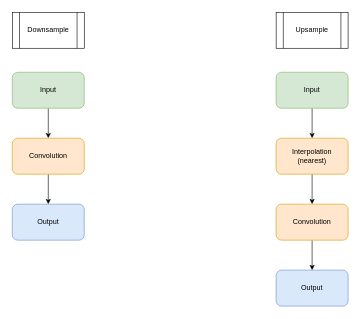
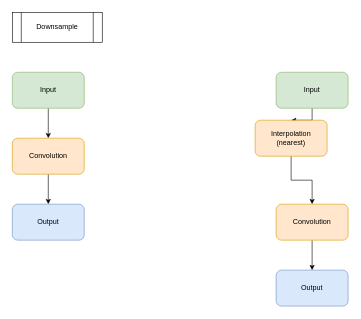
node "Downsample": size 72x36 -> 90x30
node "Upsample": removed
node "Interpolation (nearest)": moved (312, 156) -> (291, 138)
